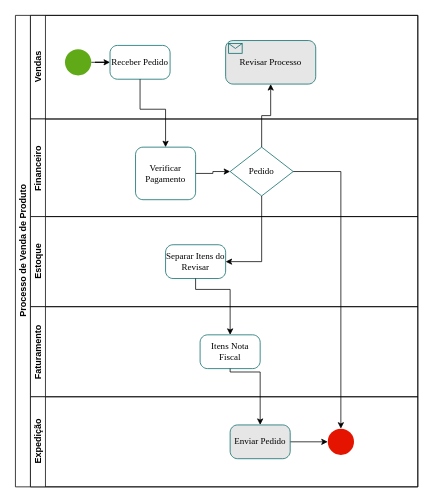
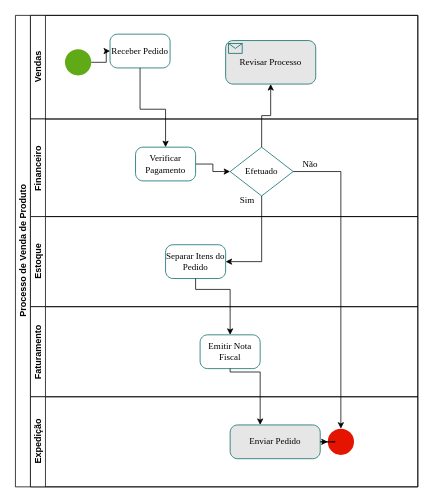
node "Receber Pedido": moved (140, 62) -> (140, 51)
node "Não": added
node "Pedido": label "Pedido" -> "Efetuado"
node "Verificar Pagamento": size 60x53 -> 60x34
node "Sim": added
node "Separar Itens do Revisar": label "Separar Itens do Revisar" -> "Separar Itens do Pedido"
node "Itens Nota Fiscal": label "Itens Nota Fiscal" -> "Emitir Nota Fiscal"
node "Enviar Pedido": size 60x34 -> 90x34
